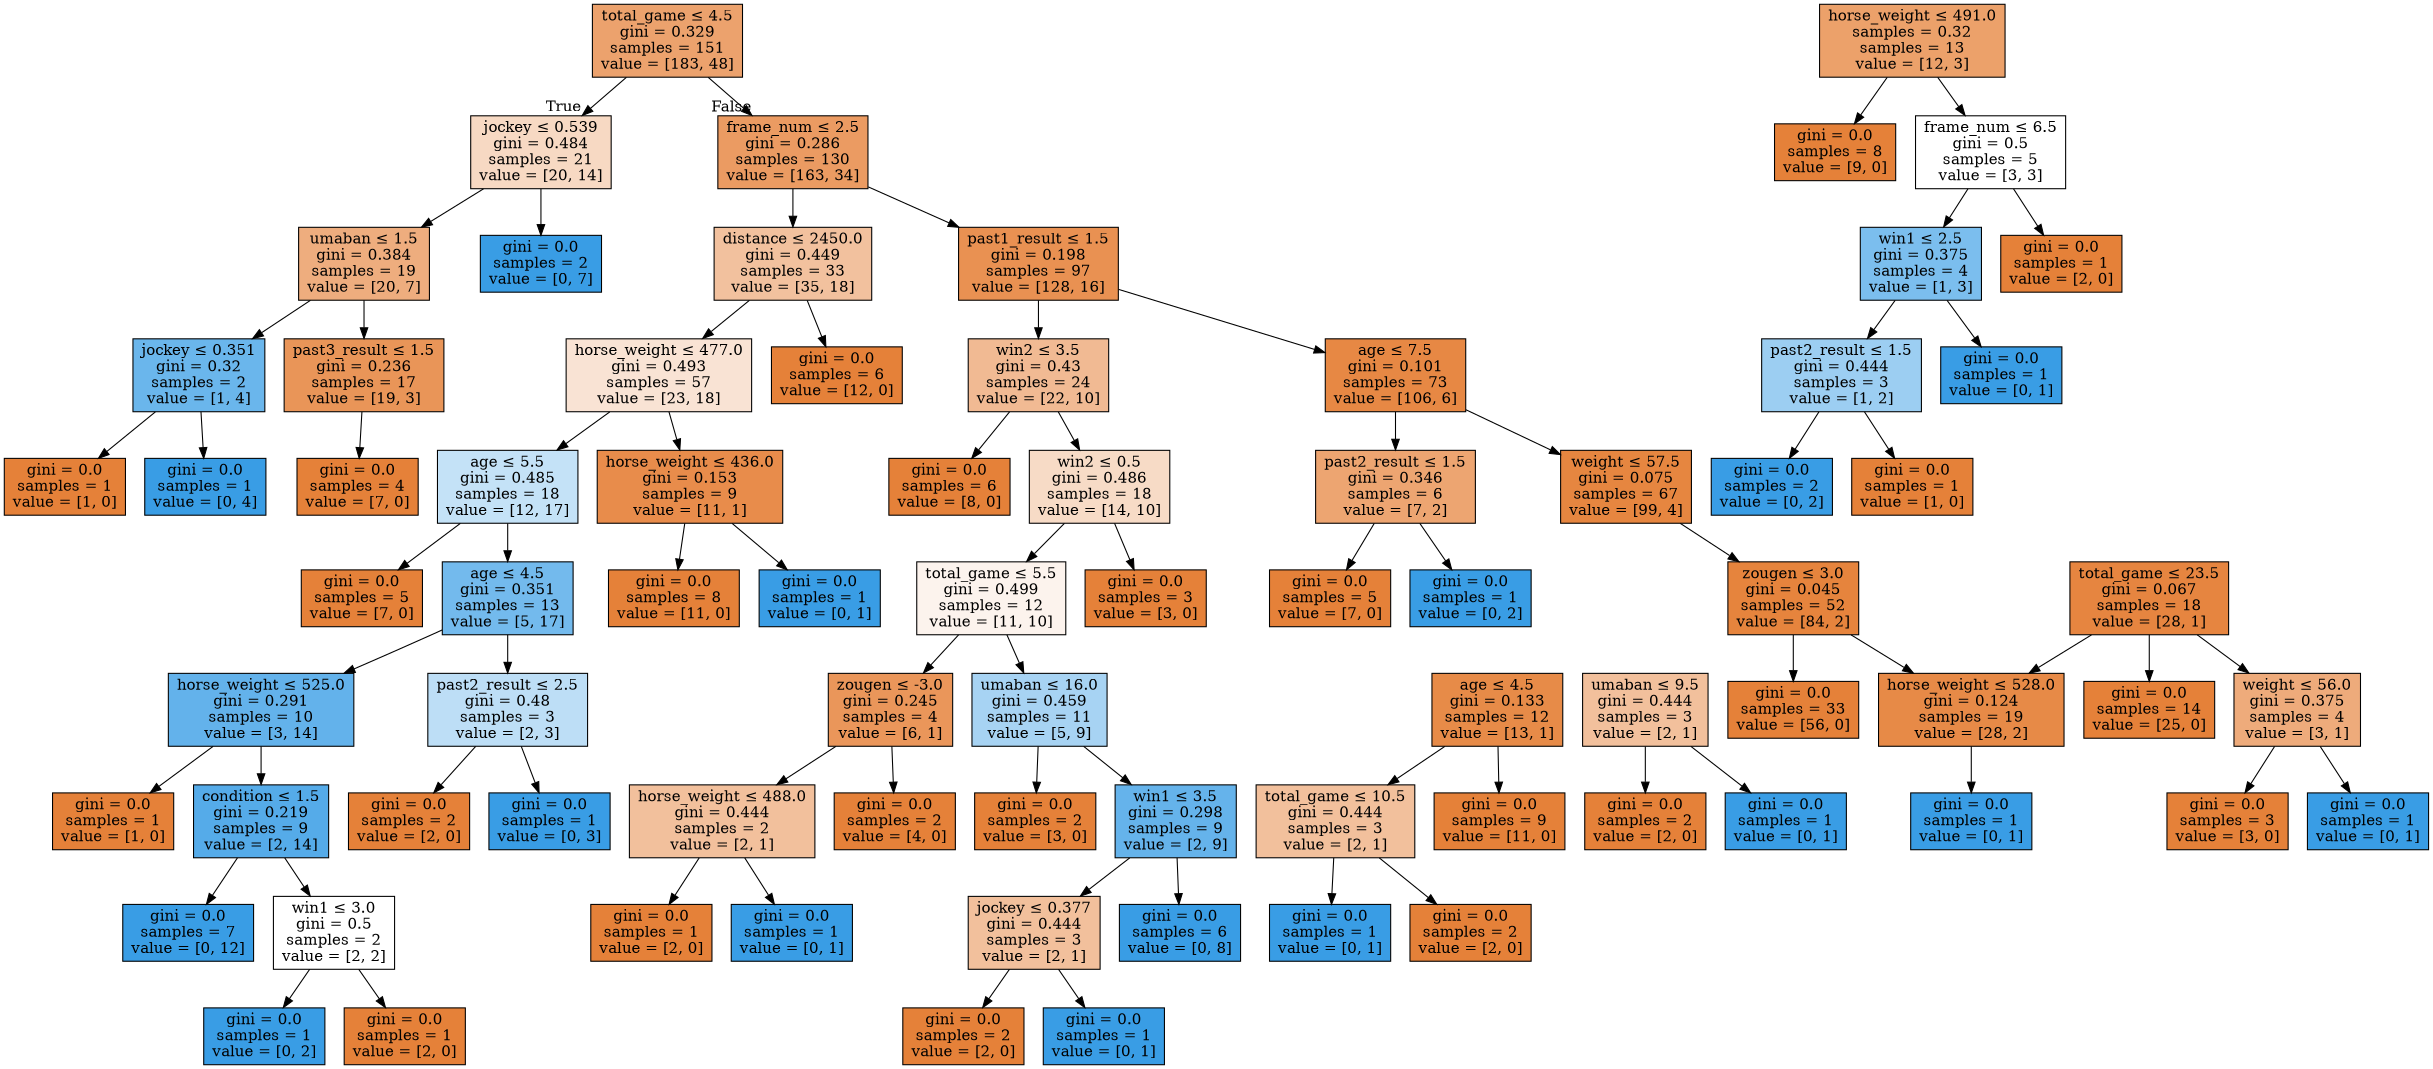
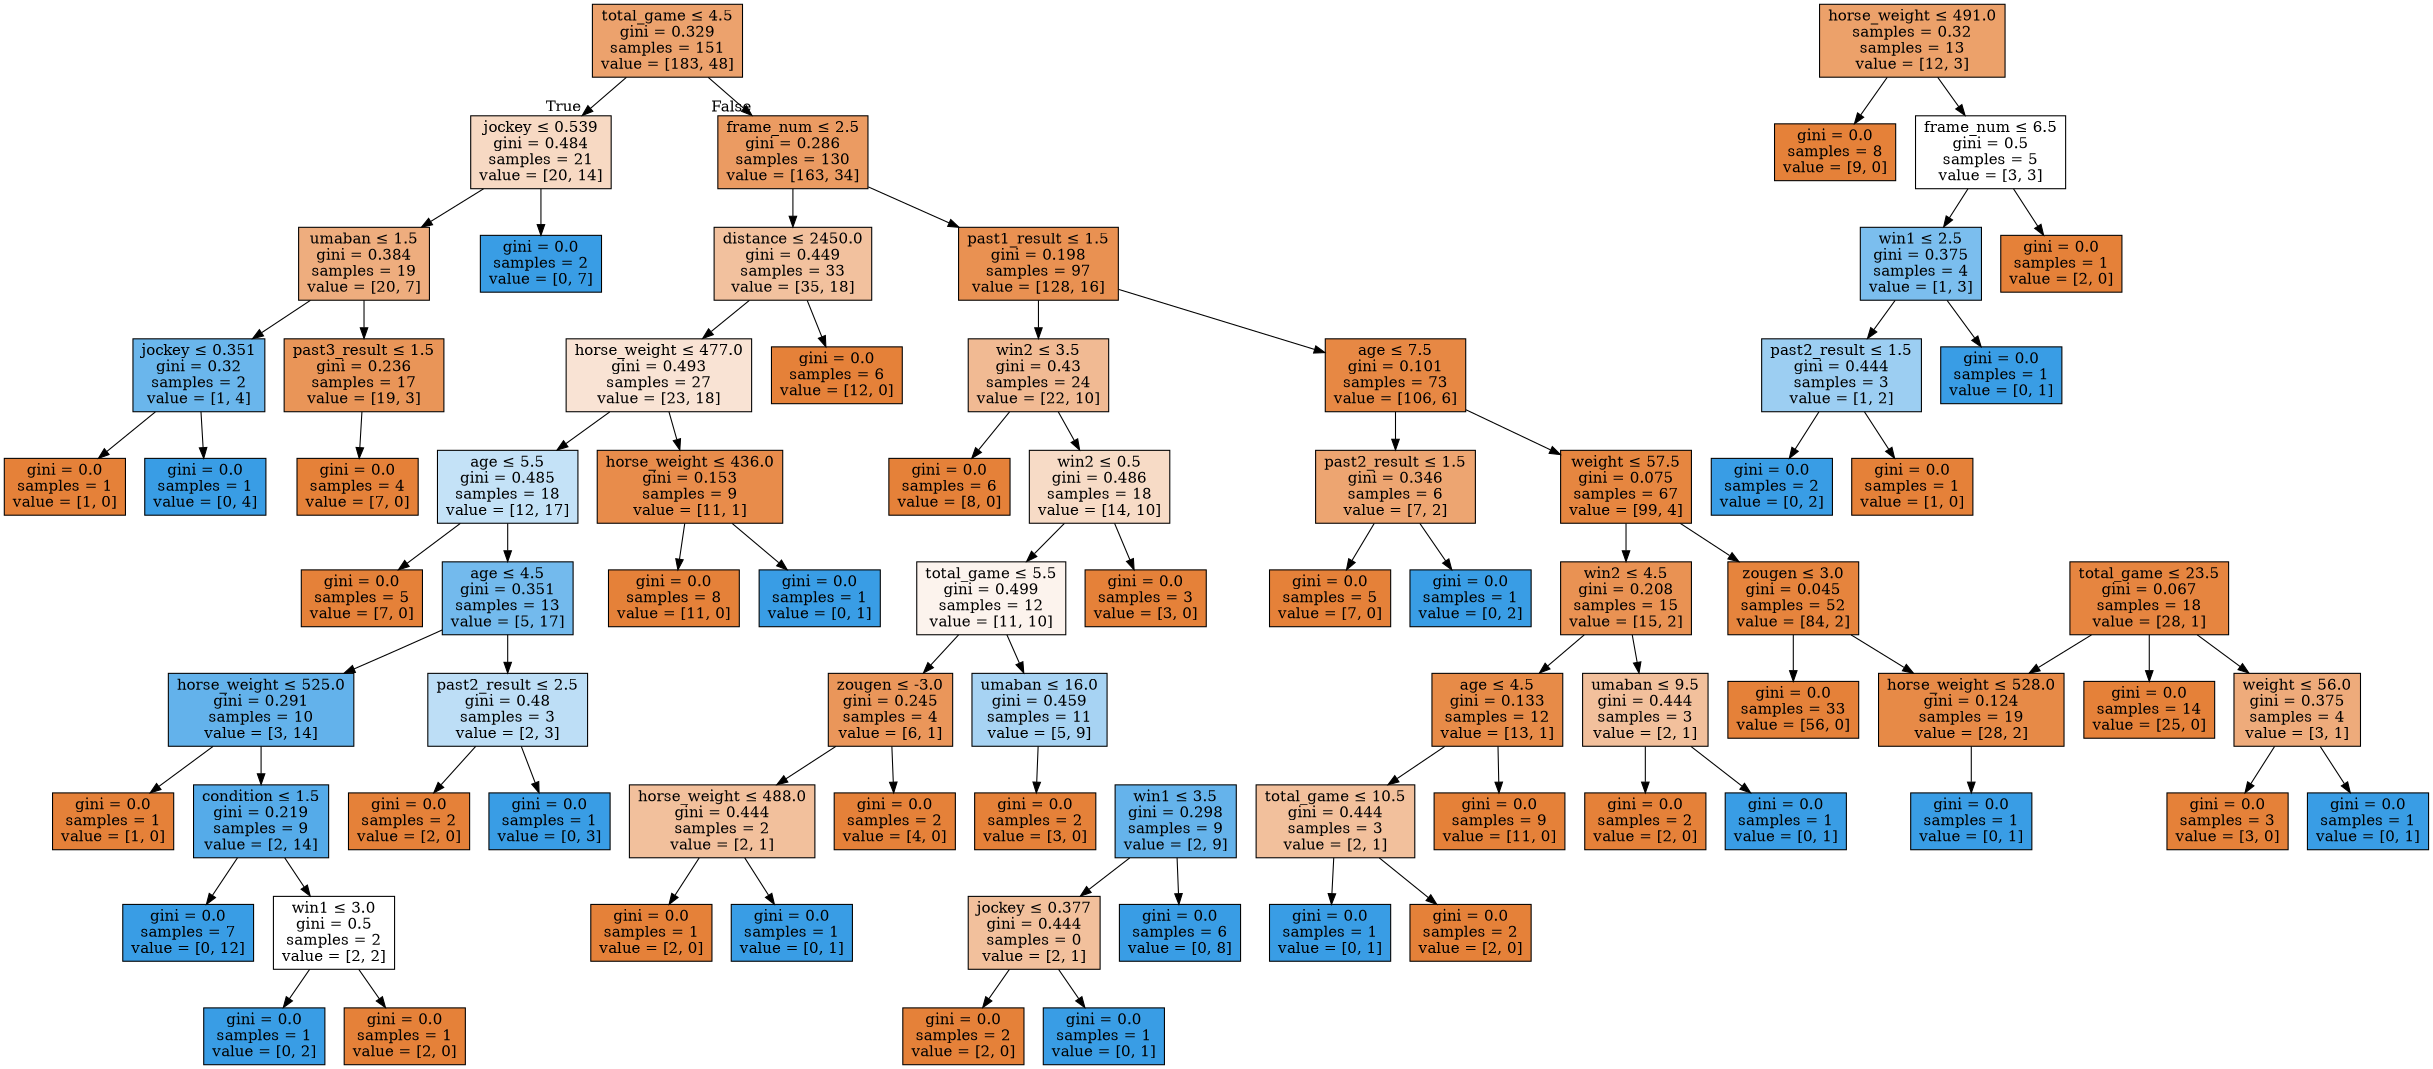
node "horse_weight ≤ 477.0": text "samples = 57" -> "samples = 27"
node "win2 ≤ 4.5": added
edge "umaban ≤ 16.0" -> "win1 ≤ 3.5": removed
node "jockey ≤ 0.377": text "samples = 3" -> "samples = 0"
